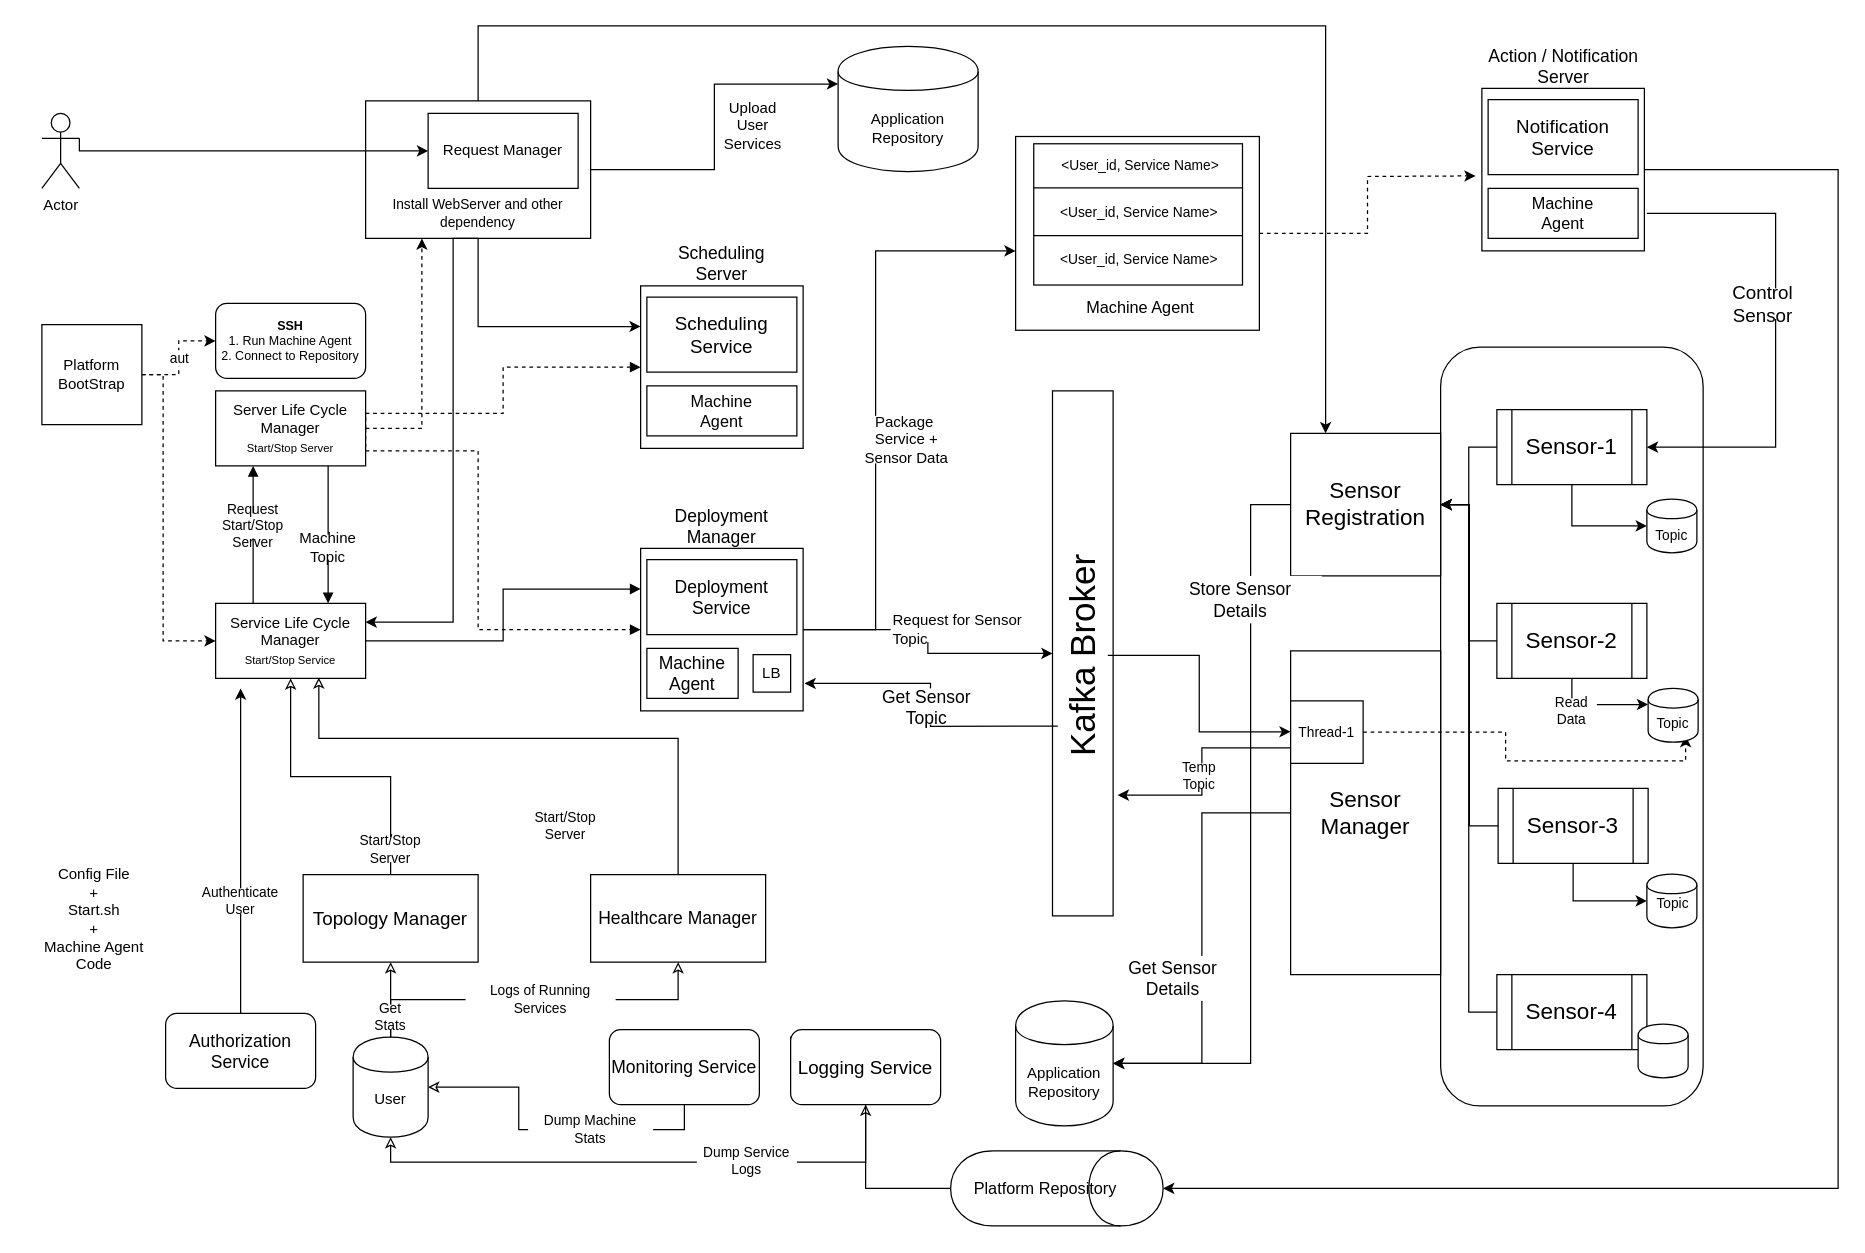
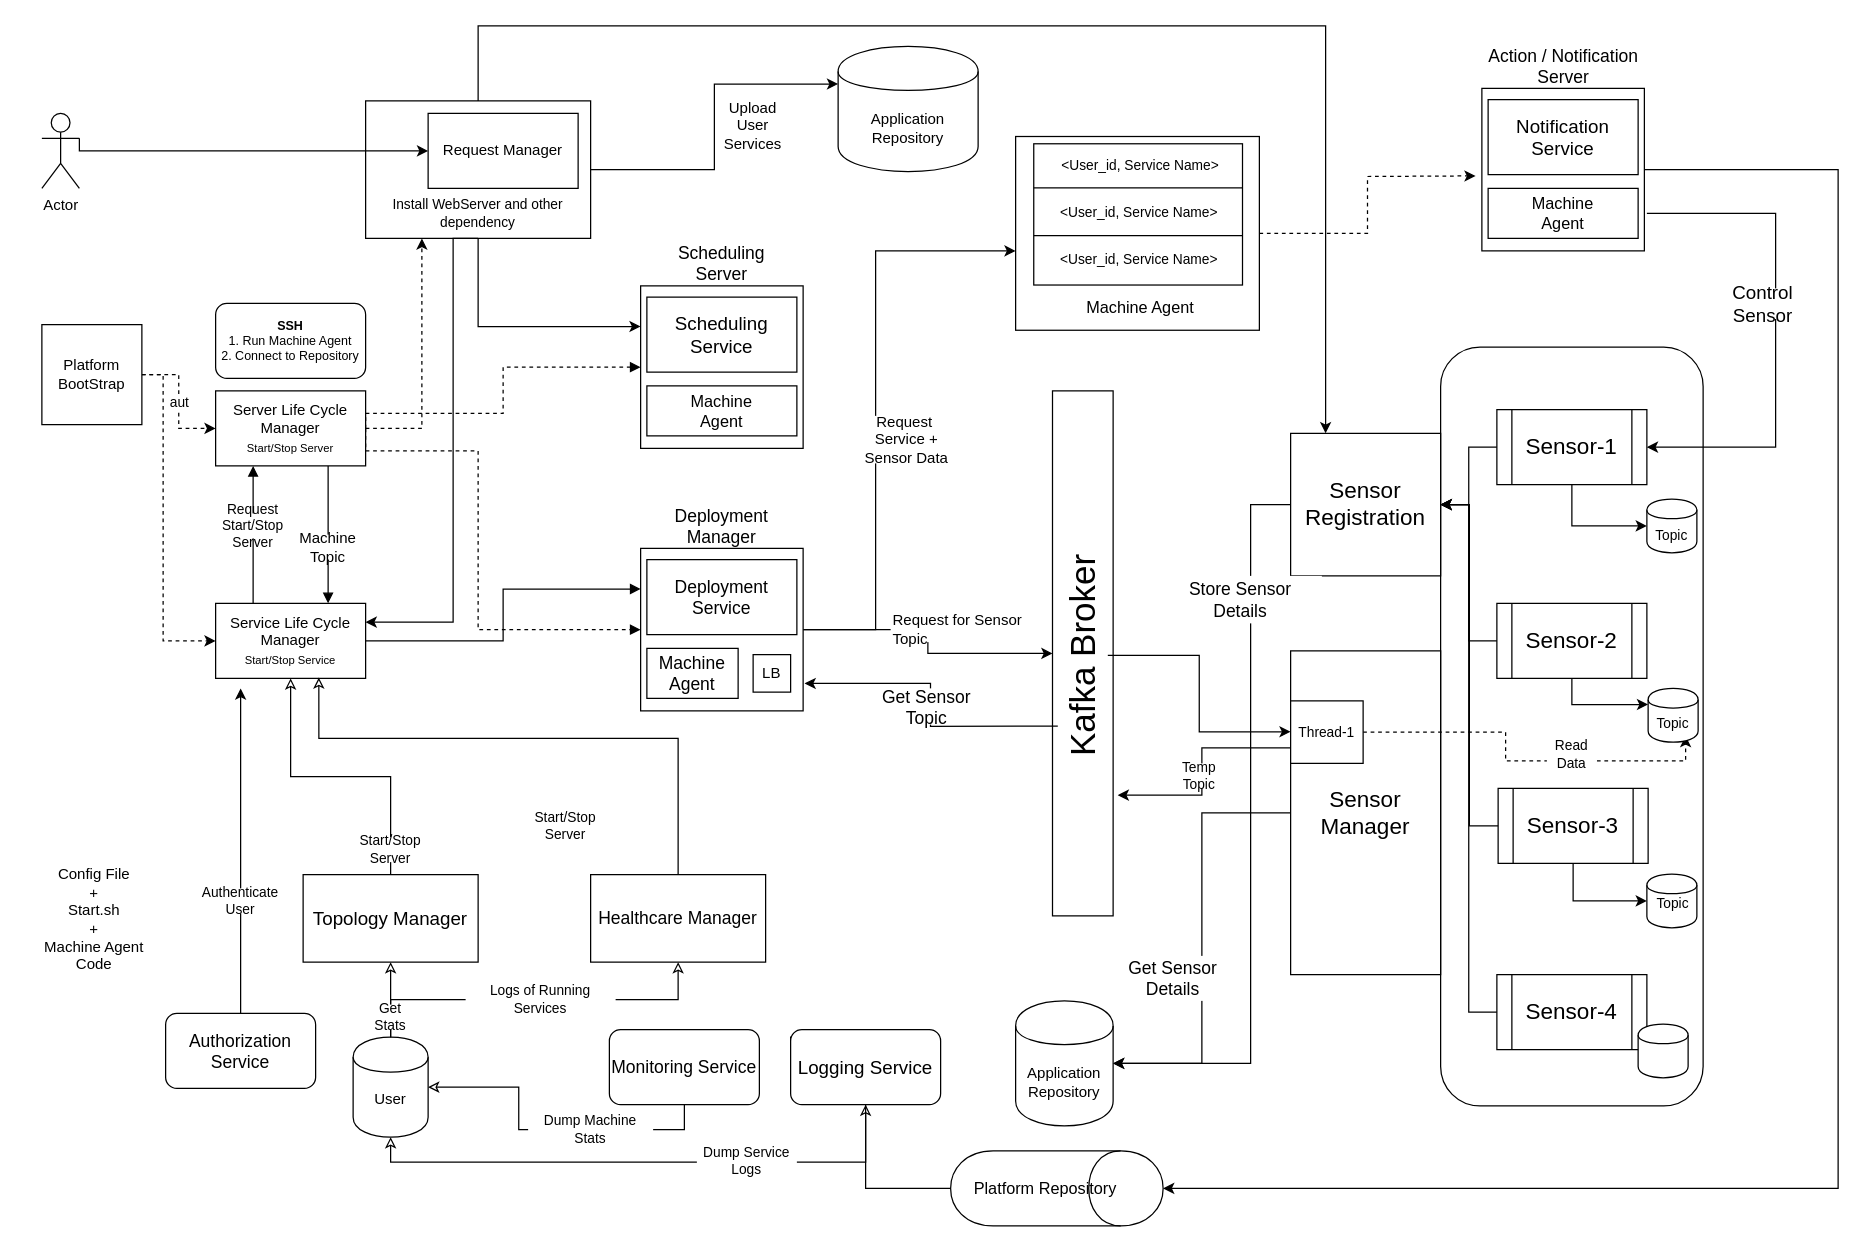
edge "Platform BootStrap" -> "SSH 1. Run Machine Agent 2. Connect to Repository": now "Platform BootStrap" -> "Server Life Cycle Manager Start/Stop Server"
node "Package Service + Sensor Data": label "Package Service + Sensor Data" -> "Request Service + Sensor Data"
node "Read Data": moved (1572, 711) -> (1572, 754)
